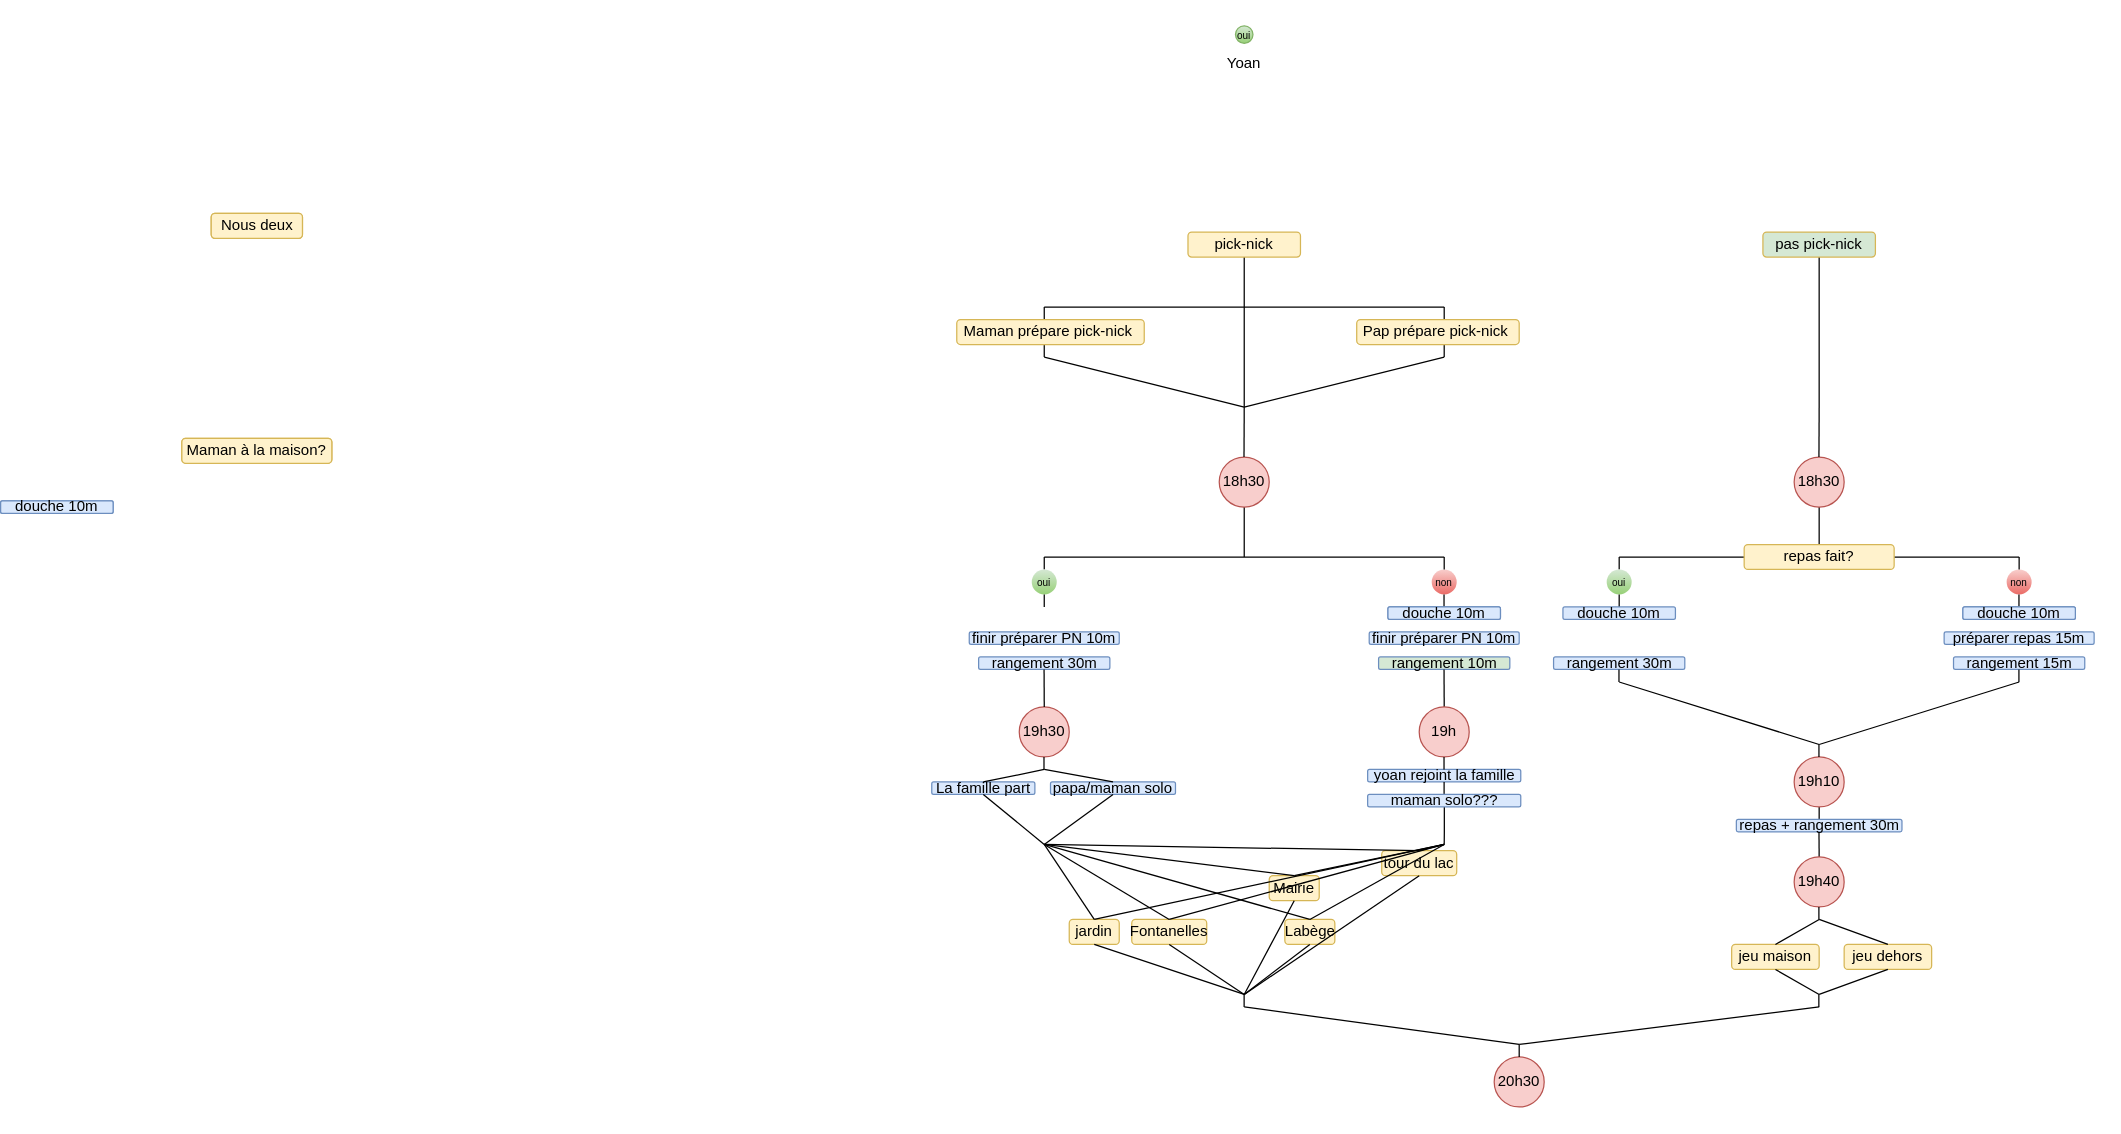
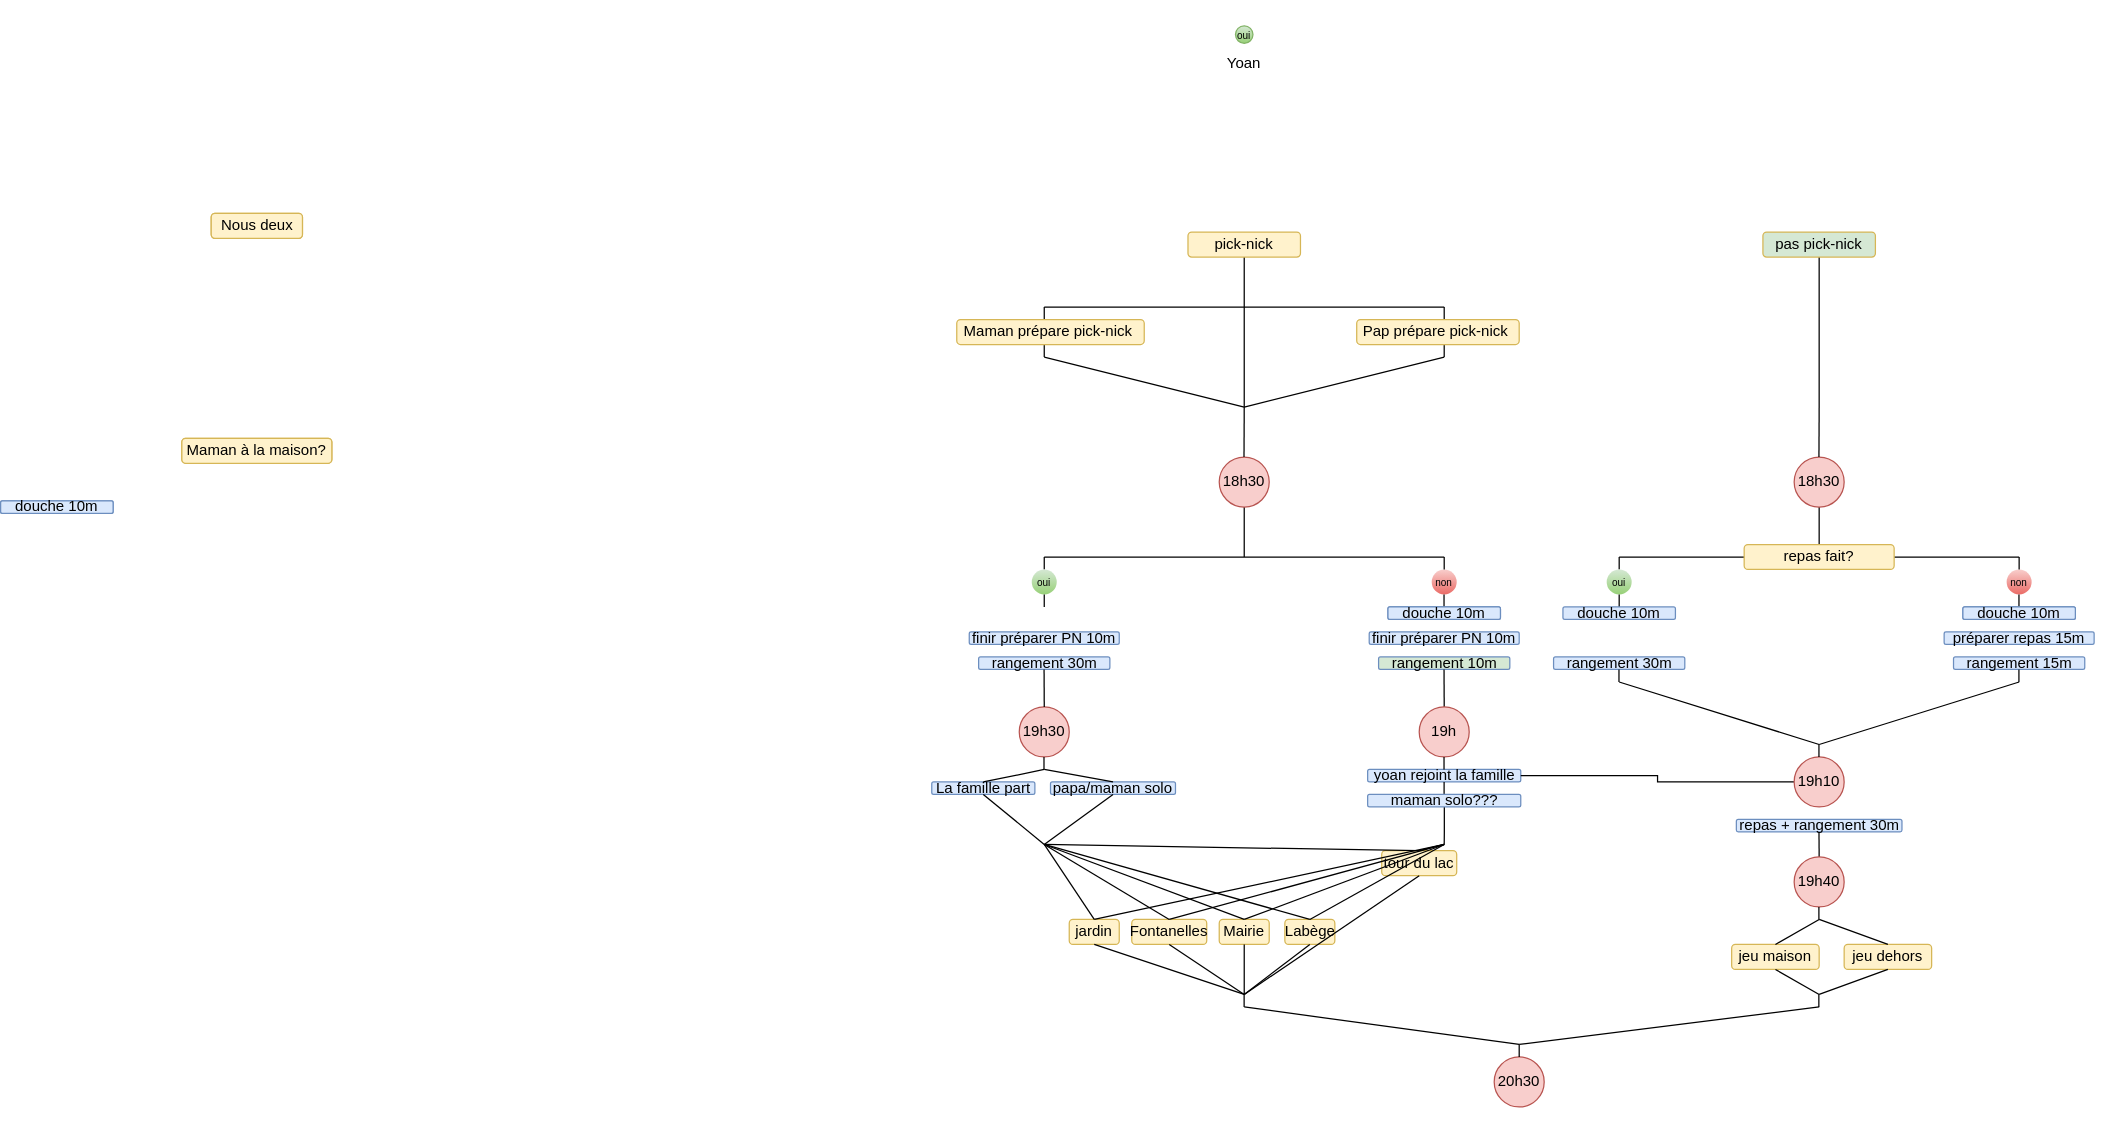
edge "19h10" -- "repas + rangement 30m": now "19h10" -- "yoan rejoint la famille"
node "Mairie": moved (1294, 888) -> (1244, 932)
